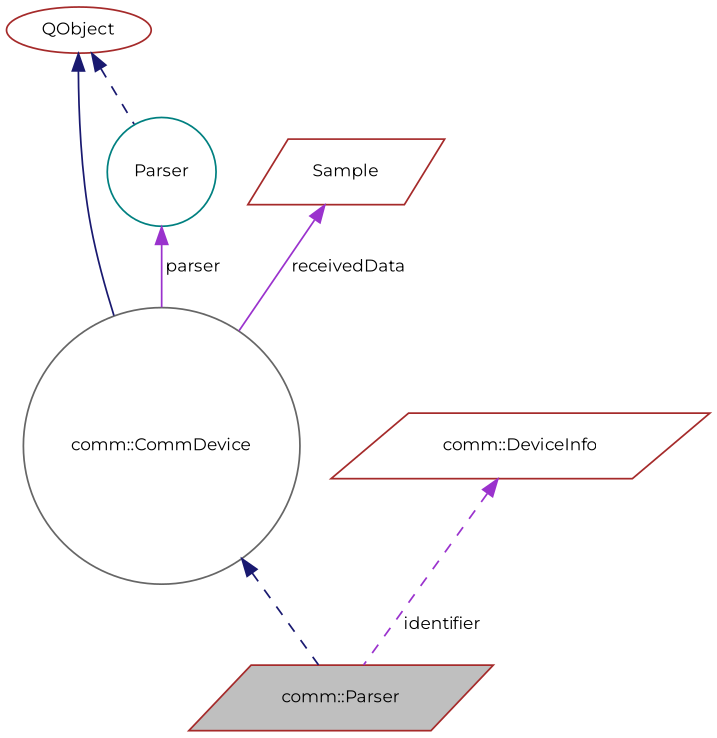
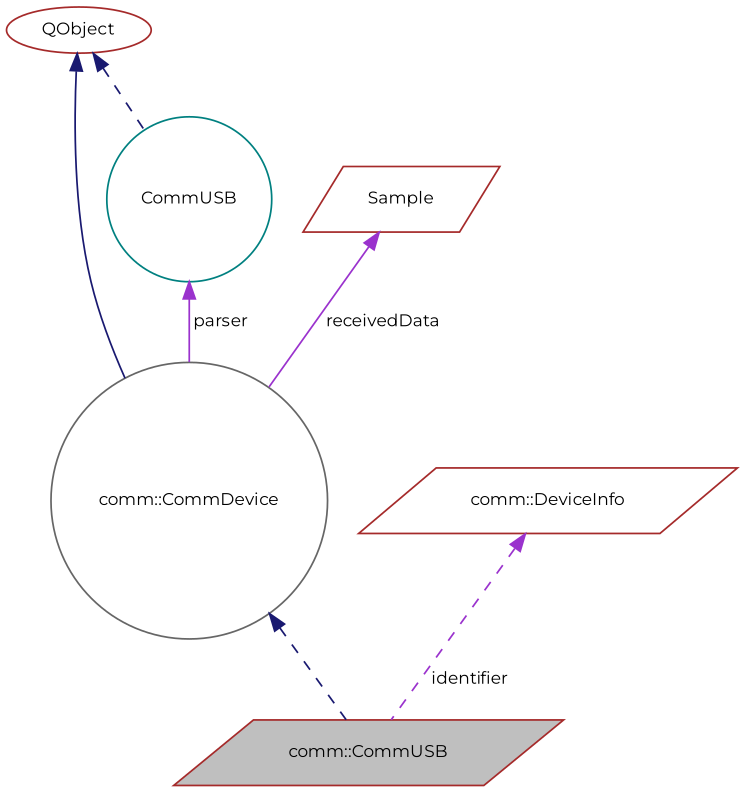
node "Parser": label "Parser" -> "CommUSB"
node "comm::Parser": label "comm::Parser" -> "comm::CommUSB"
